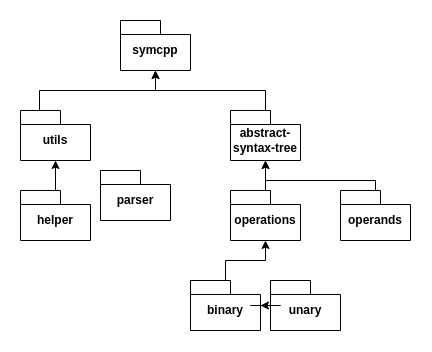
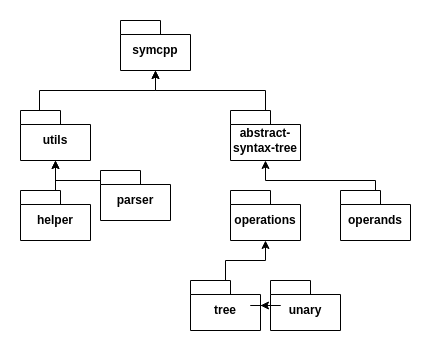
edge "parser" -> "utils": added
edge "operations" -> "abstract-syntax-tree": removed
node "binary": label "binary" -> "tree"
